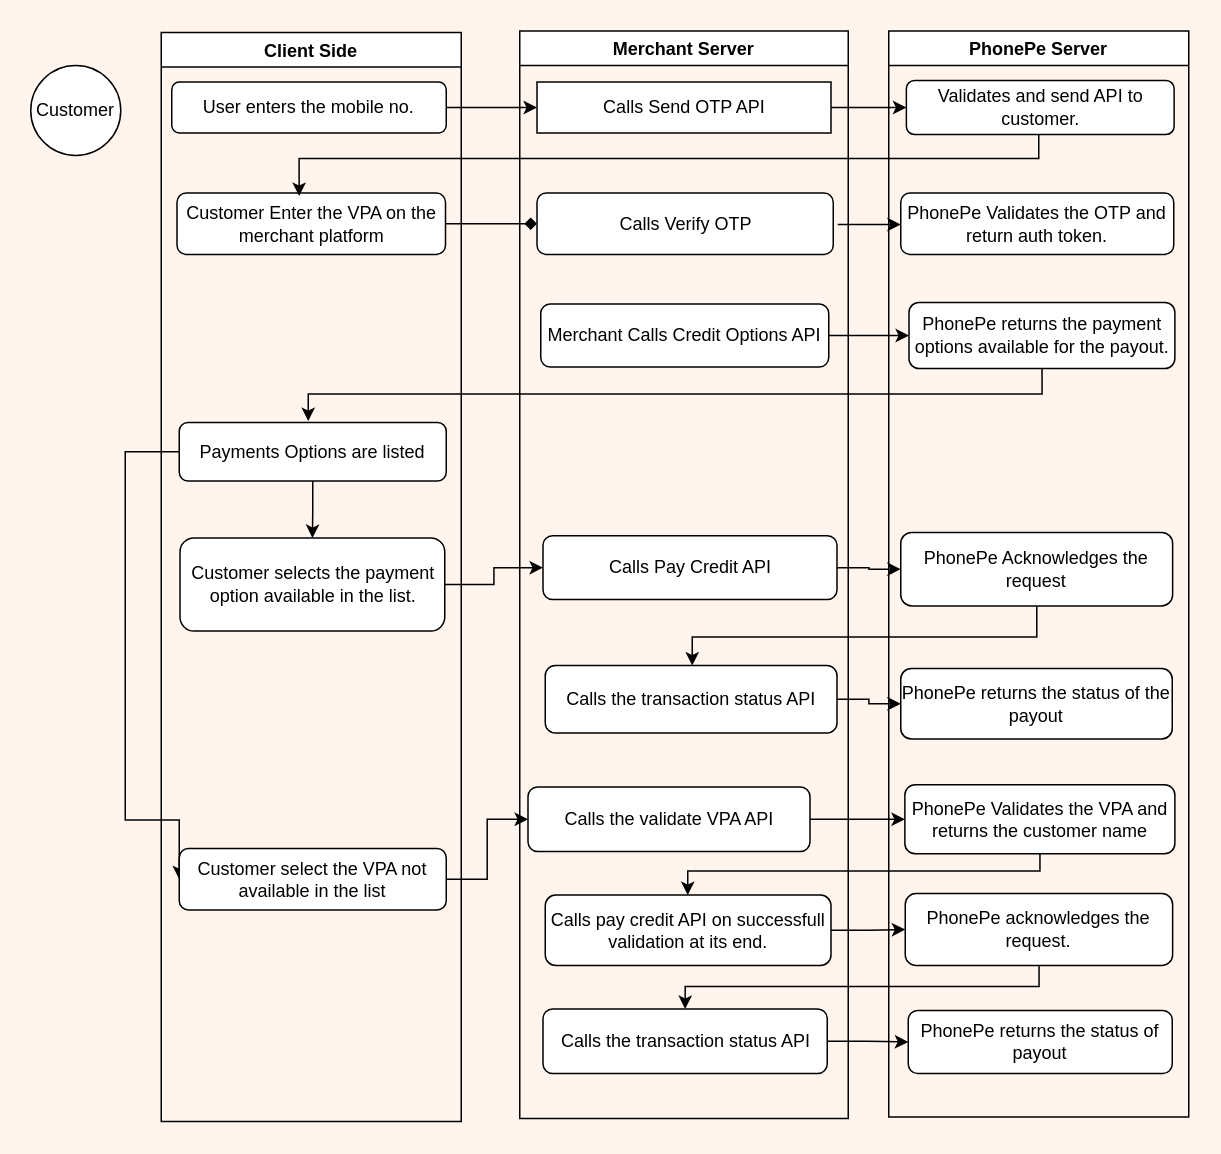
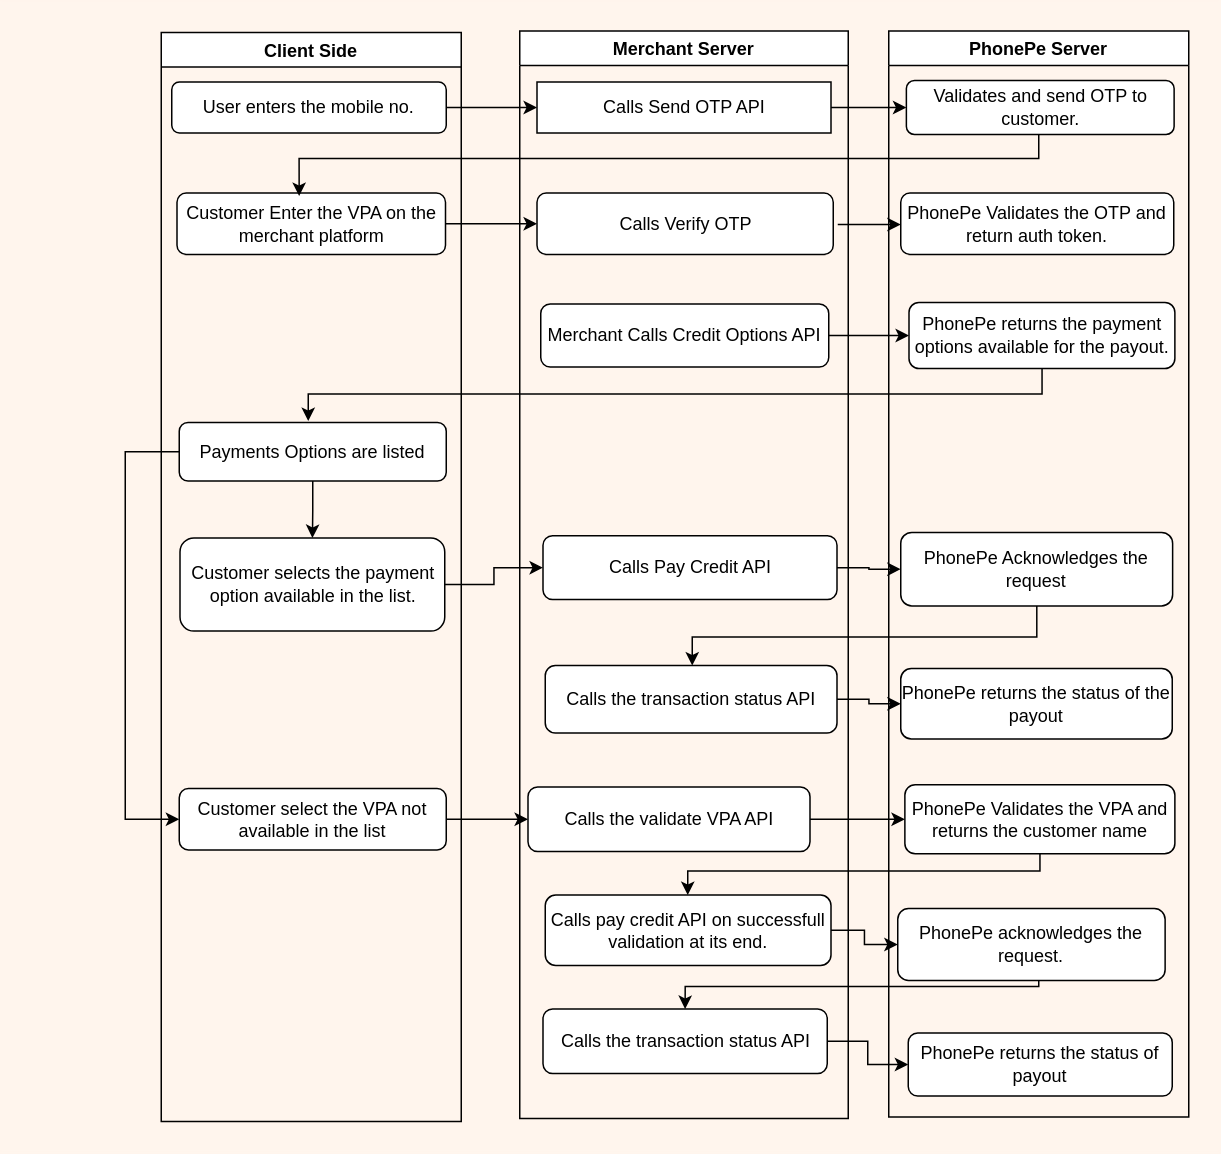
node "Validates and send API to customer.": label "Validates and send API to customer." -> "Validates and send OTP to customer."
node "Customer": removed
edge "Customer Enter the VPA on the merchant platform" -> "Calls Verify OTP": arrowhead diamond -> classic
node "Customer select the VPA not available in the list": moved (313, 879) -> (313, 819)
node "PhonePe acknowledges the request.": moved (1039, 929) -> (1031, 944)
node "PhonePe returns the status of payout": moved (1040, 1042) -> (1040, 1064)
